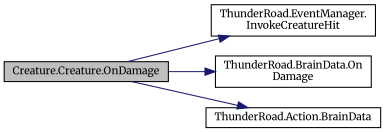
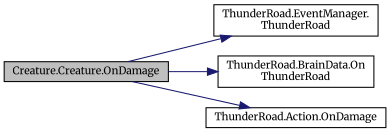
node "ThunderRoad.EventManager. InvokeCreatureHit": label "ThunderRoad.EventManager. InvokeCreatureHit" -> "ThunderRoad.EventManager. ThunderRoad"
node "ThunderRoad.BrainData.On Damage": label "ThunderRoad.BrainData.On Damage" -> "ThunderRoad.BrainData.On ThunderRoad"
node "ThunderRoad.Action.BrainData": label "ThunderRoad.Action.BrainData" -> "ThunderRoad.Action.OnDamage"
